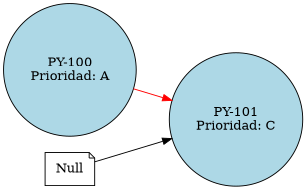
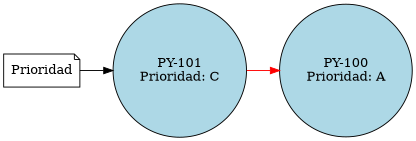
edge "PY-100 Prioridad: A" -> "PY-101 Prioridad: C": reversed
node "Null": label "Null" -> "Prioridad"
